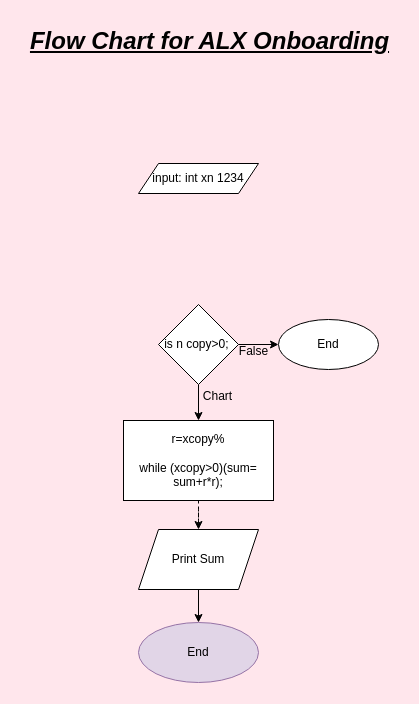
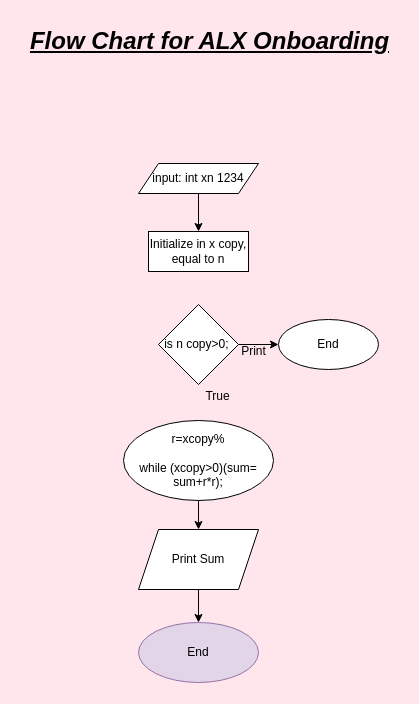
edge "input: int xn 1234" -> "Initialize in x copy, equal to n": added
node "Initialize in x copy, equal to n": added
node "False": label "False" -> "Print"
node "Chart": label "Chart" -> "True"
edge "is n copy>0;" -> "r=xcopy% while (xcopy>0)(sum= sum+r*r);": removed
node "r=xcopy% while (xcopy>0)(sum= sum+r*r);": shape rectangle -> ellipse
edge "r=xcopy% while (xcopy>0)(sum= sum+r*r);" -> "Print Sum": style dashed -> solid
